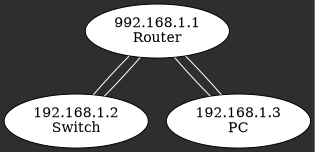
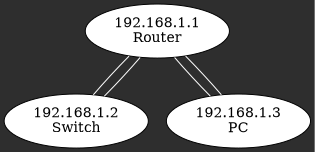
node "992.168.1.1 Router": label "992.168.1.1 Router" -> "192.168.1.1 Router"
